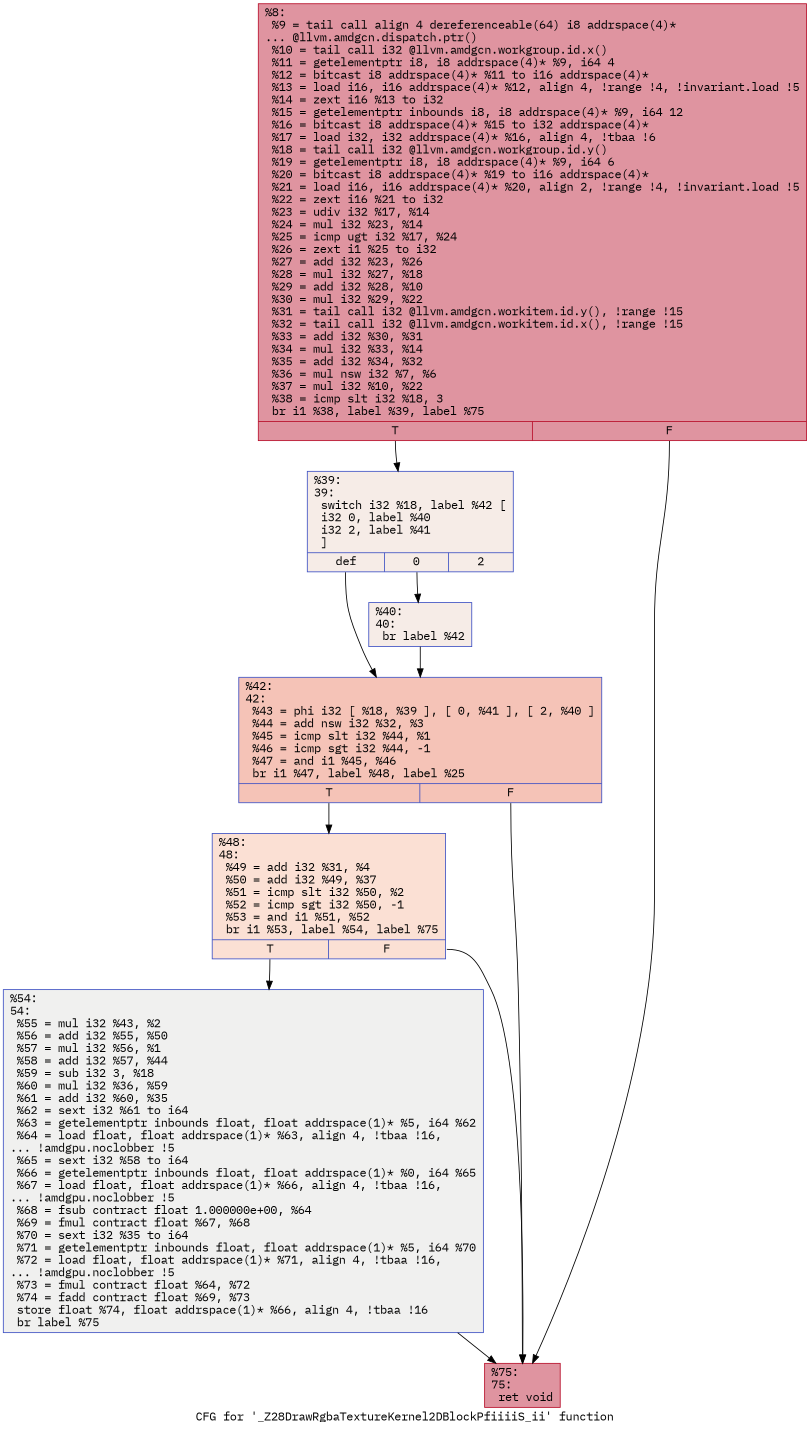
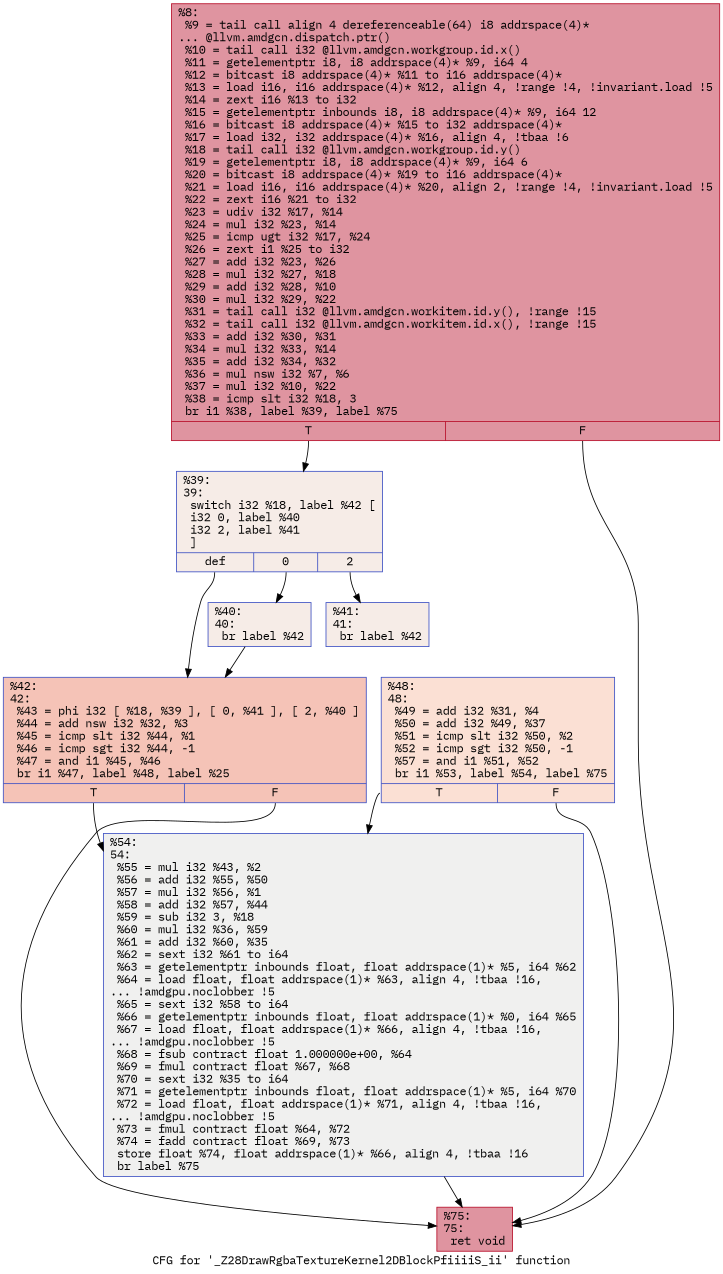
node "%41:": added
edge "%42:" -> "%48:": now "%42:" -> "%54:"
node "%48:": text "%53 = and i1 %51, %52" -> "%57 = and i1 %51, %52"
